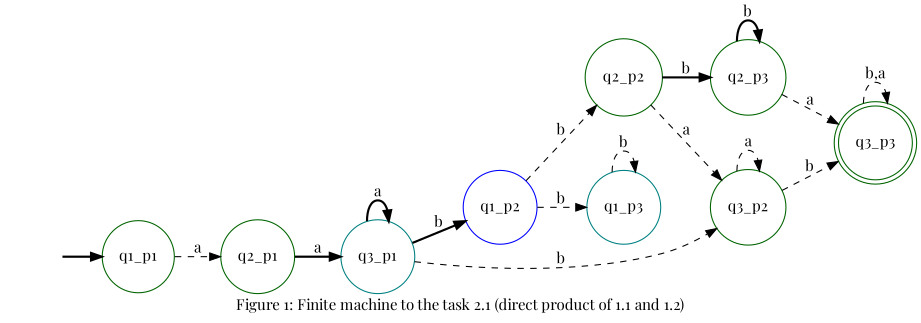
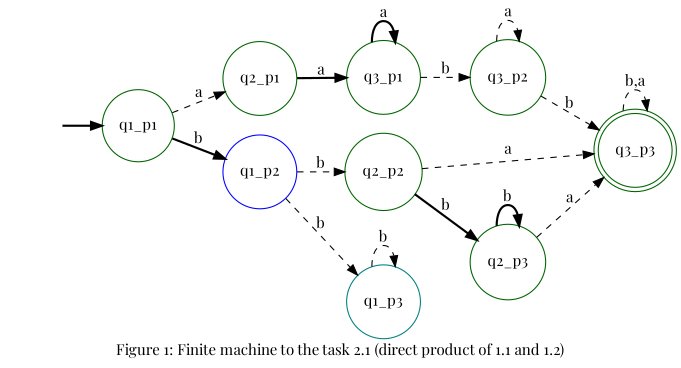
edge "q2_p2" -> "q3_p2": now "q2_p2" -> "q3_p3"
edge "q3_p1" -> "q1_p2": now "q1_p1" -> "q1_p2"
node "q3_p1": color teal -> darkgreen
